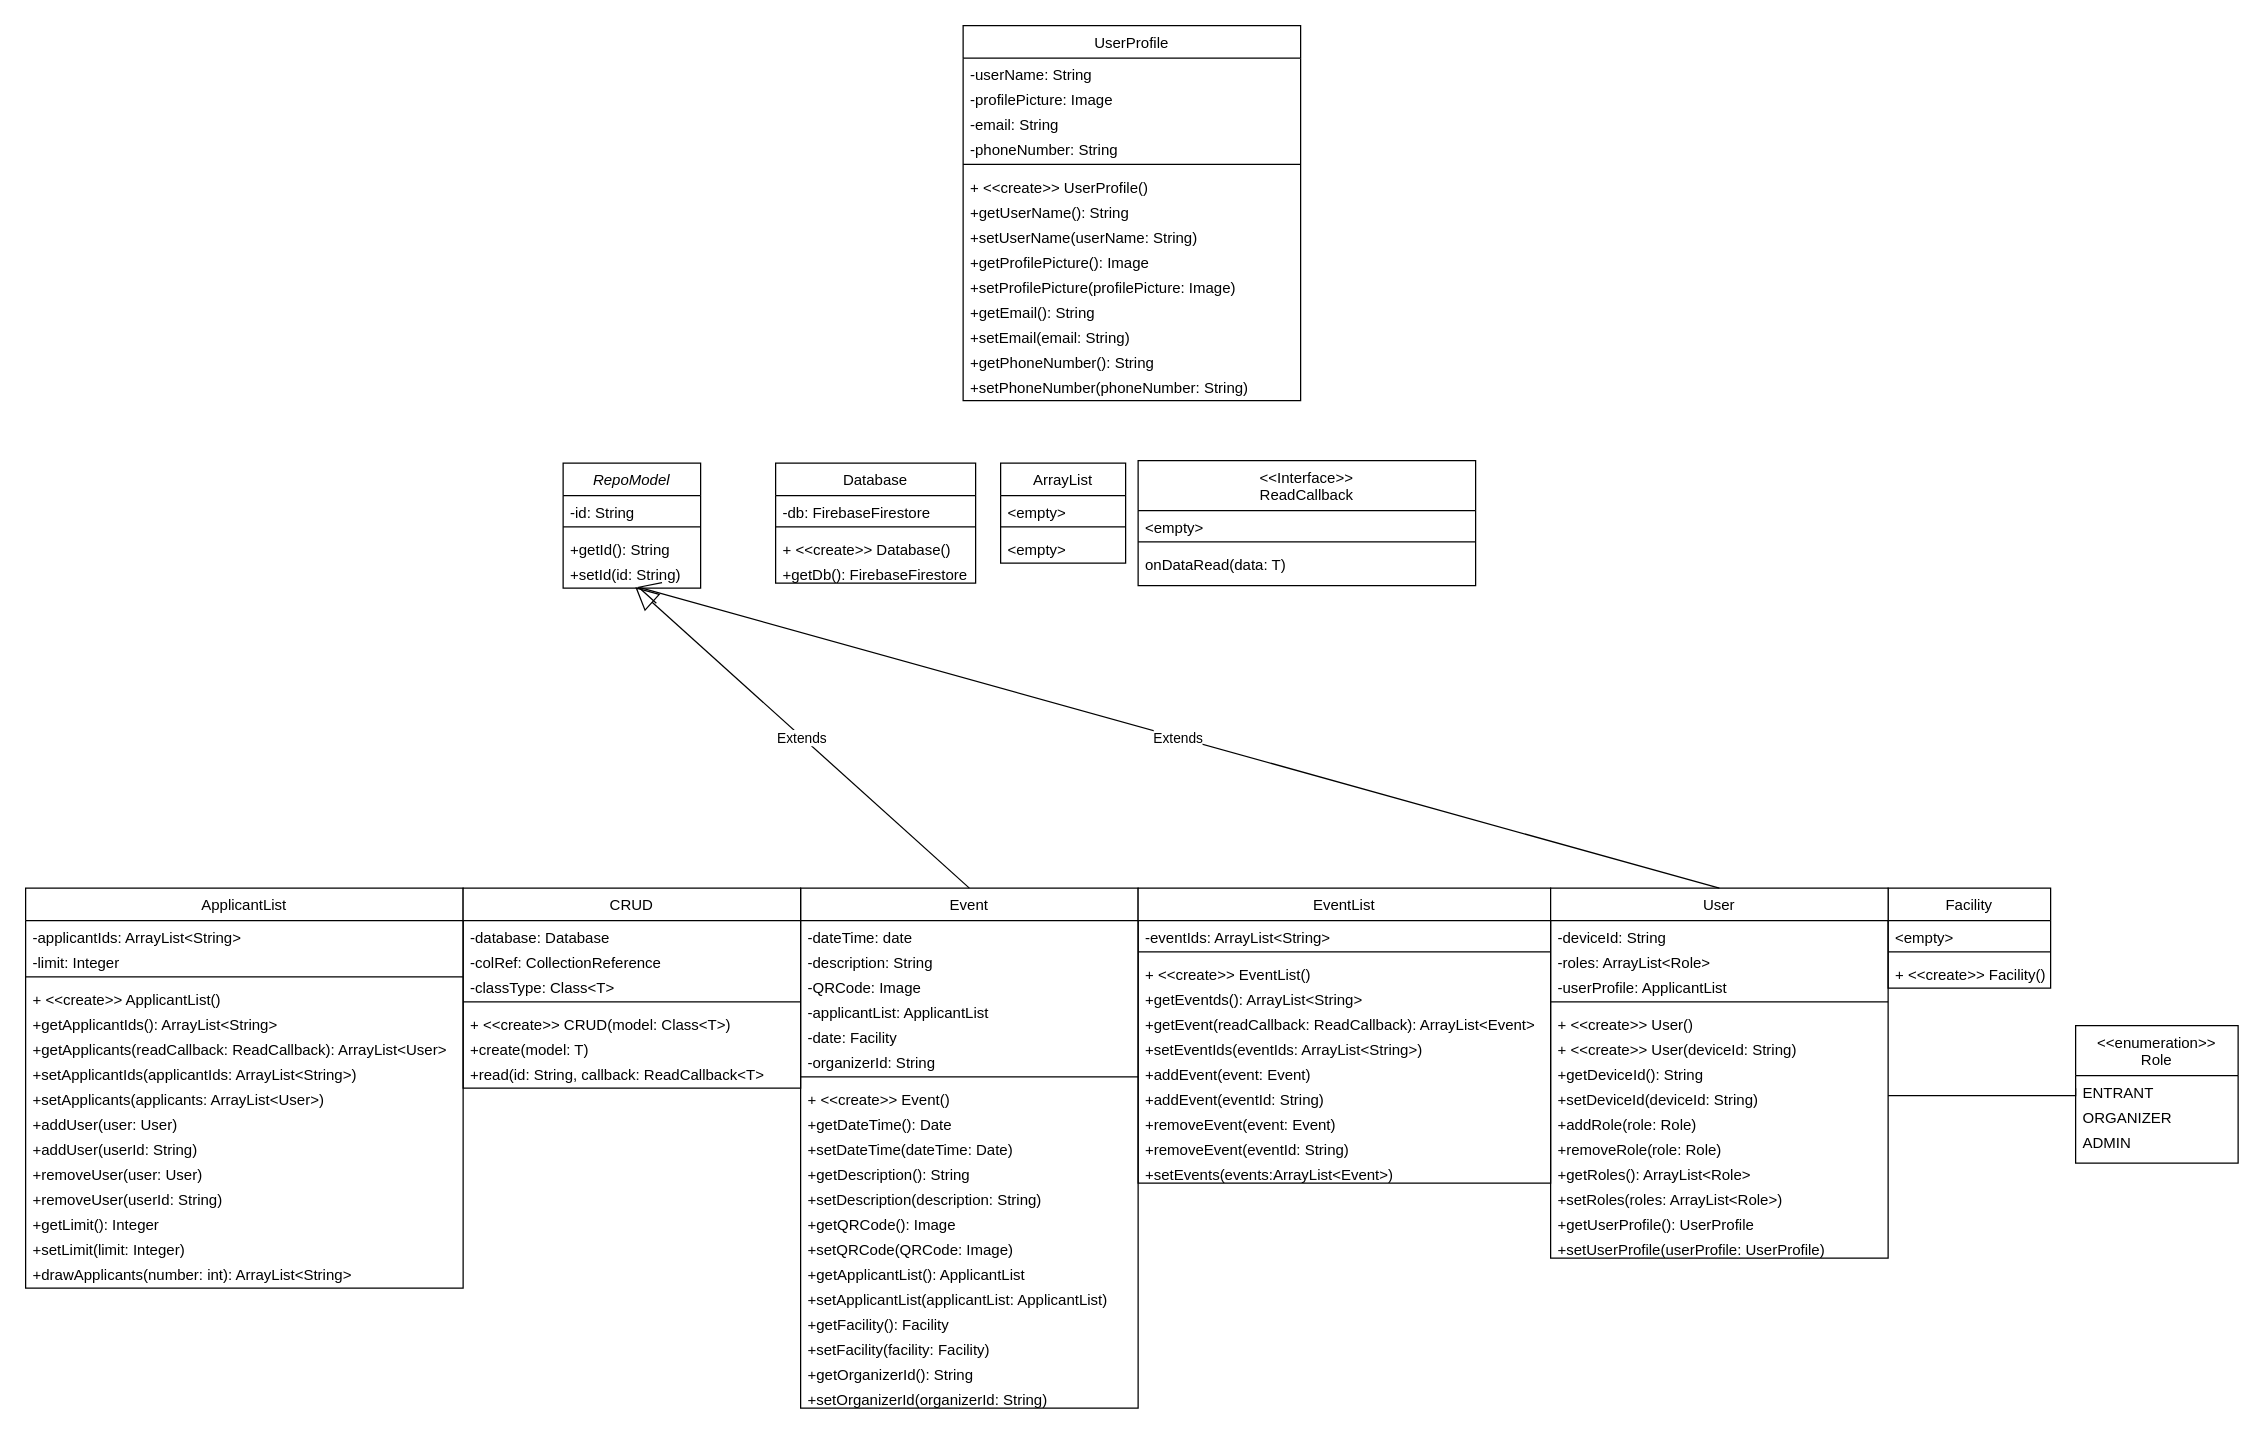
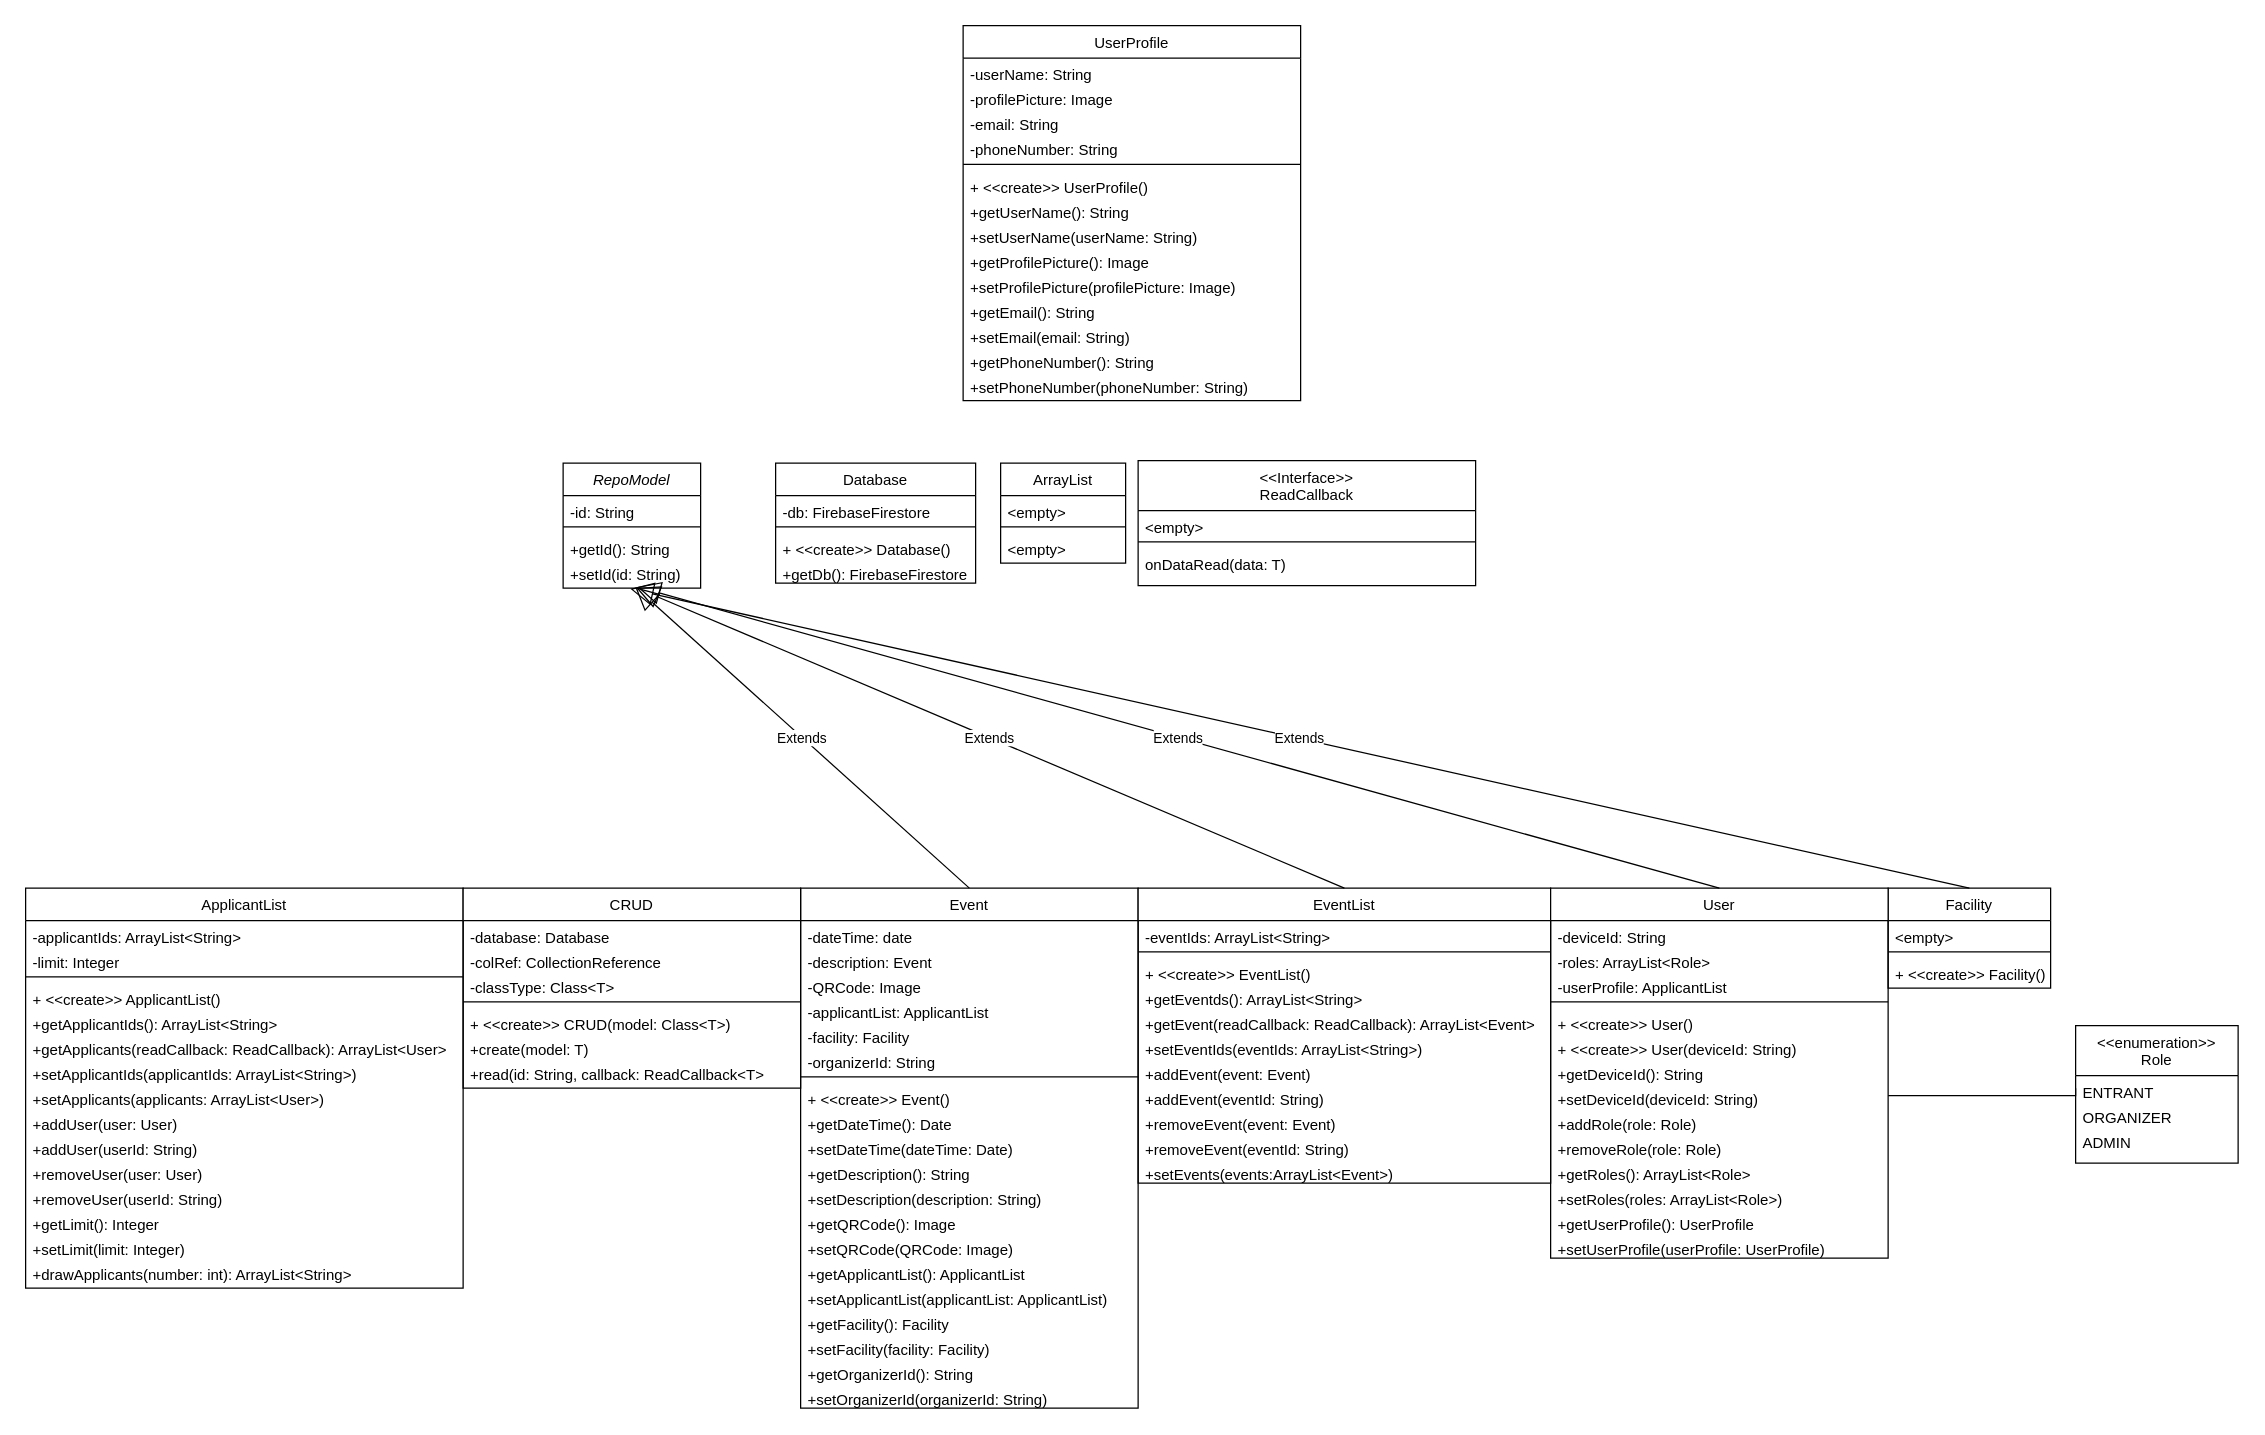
edge "User" -> "+setId(id: String)": arrowhead open -> block
edge "EventList" -> "+setId(id: String)": added, label "Extends"
edge "Facility" -> "+setId(id: String)": added, label "Extends"
node "-description: String": label "-description: String" -> "-description: Event"
node "-date: Facility": label "-date: Facility" -> "-facility: Facility"
